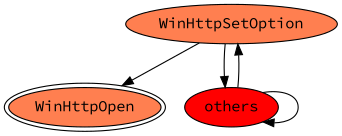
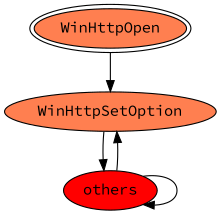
edge "WinHttpSetOption" -> "WinHttpOpen": reversed
